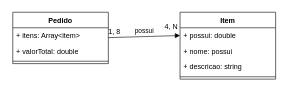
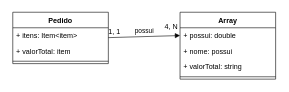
node "Item": label "Item" -> "Array"
node "1, 8": label "1, 8" -> "1, 1"
node "+ itens: Array<item>": label "+ itens: Array<item>" -> "+ itens: Item<item>"
node "+ valorTotal: double": label "+ valorTotal: double" -> "+ valorTotal: item"
node "+ descricao: string": label "+ descricao: string" -> "+ valorTotal: string"
